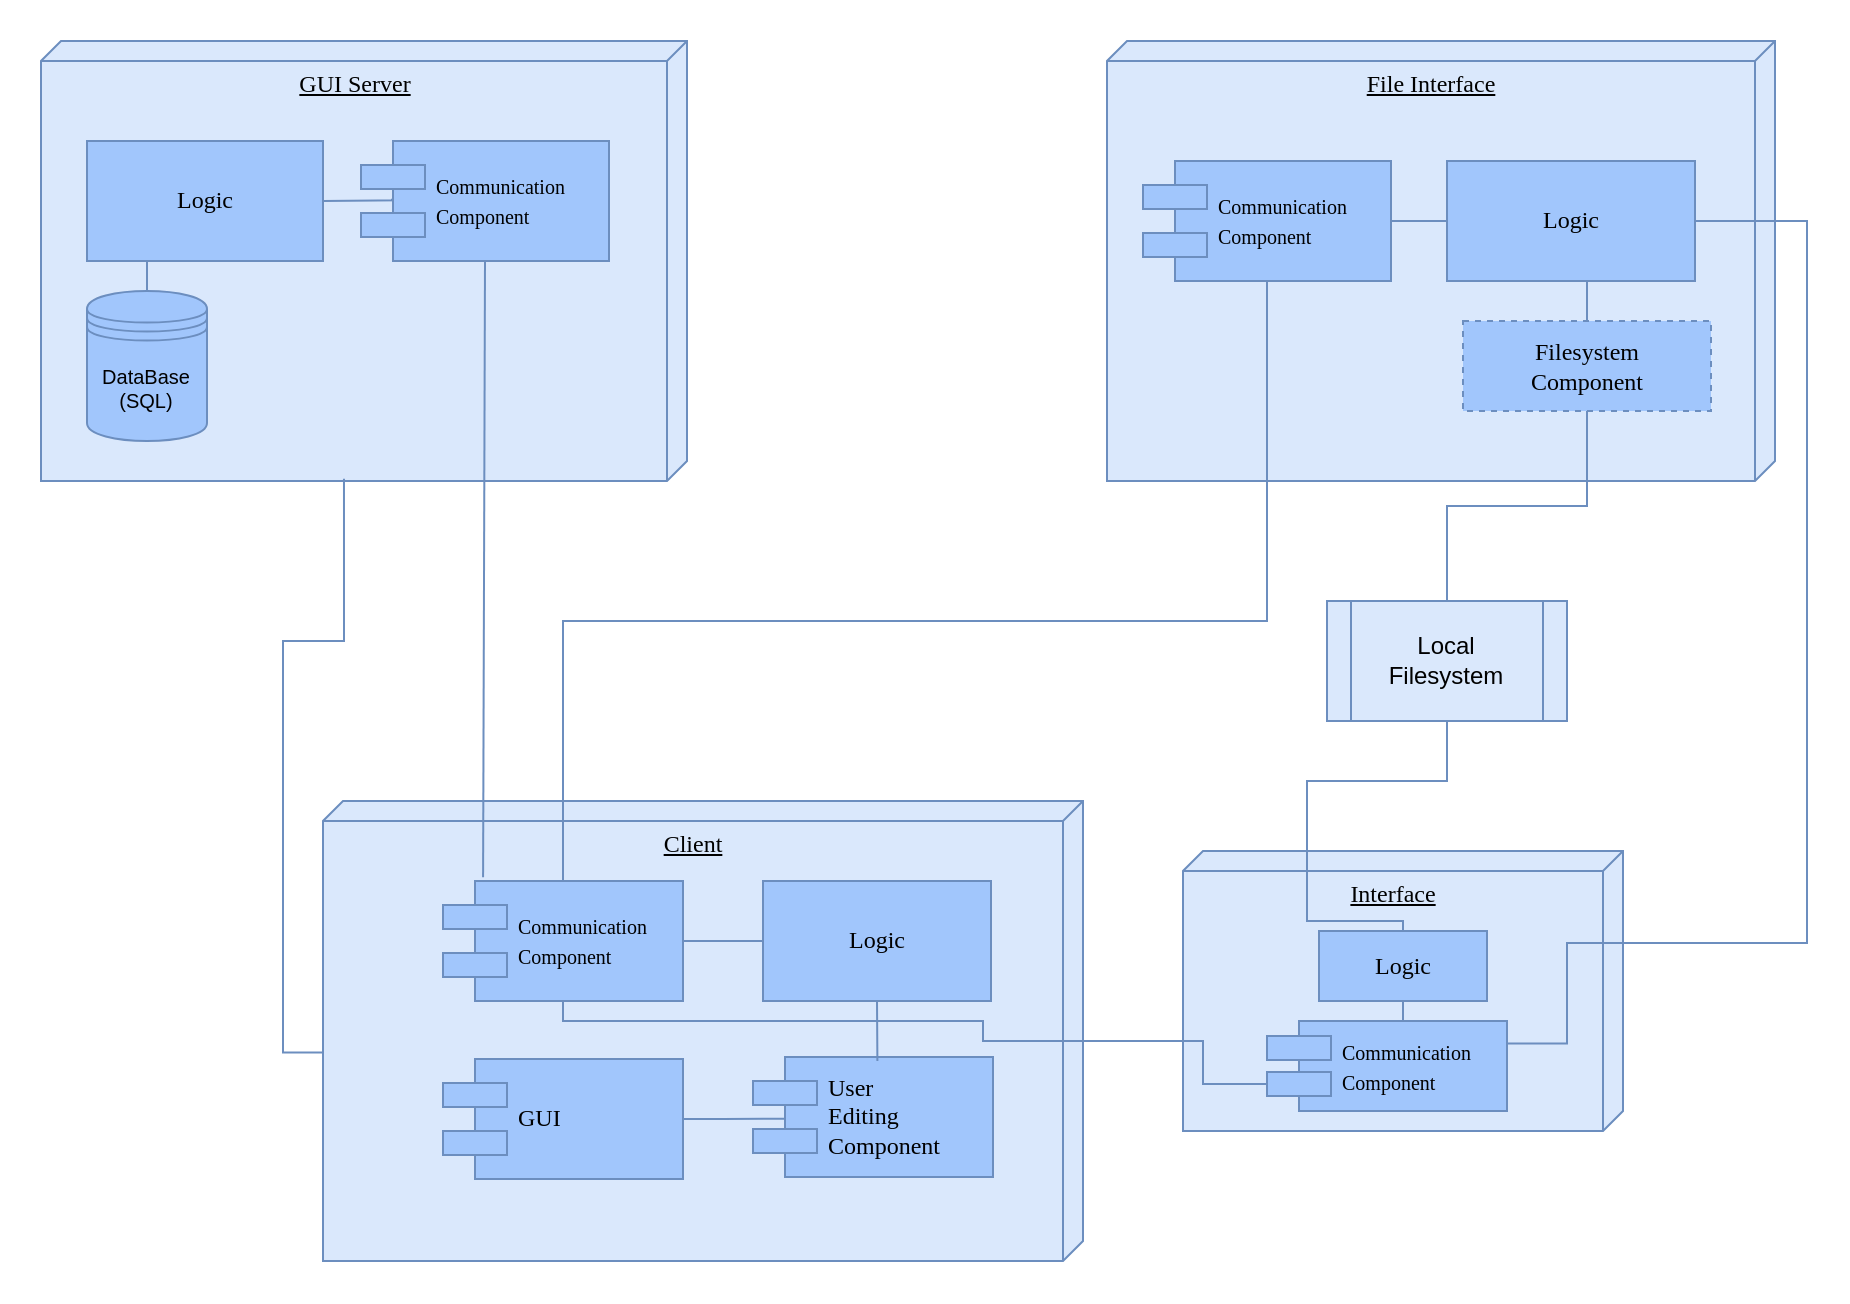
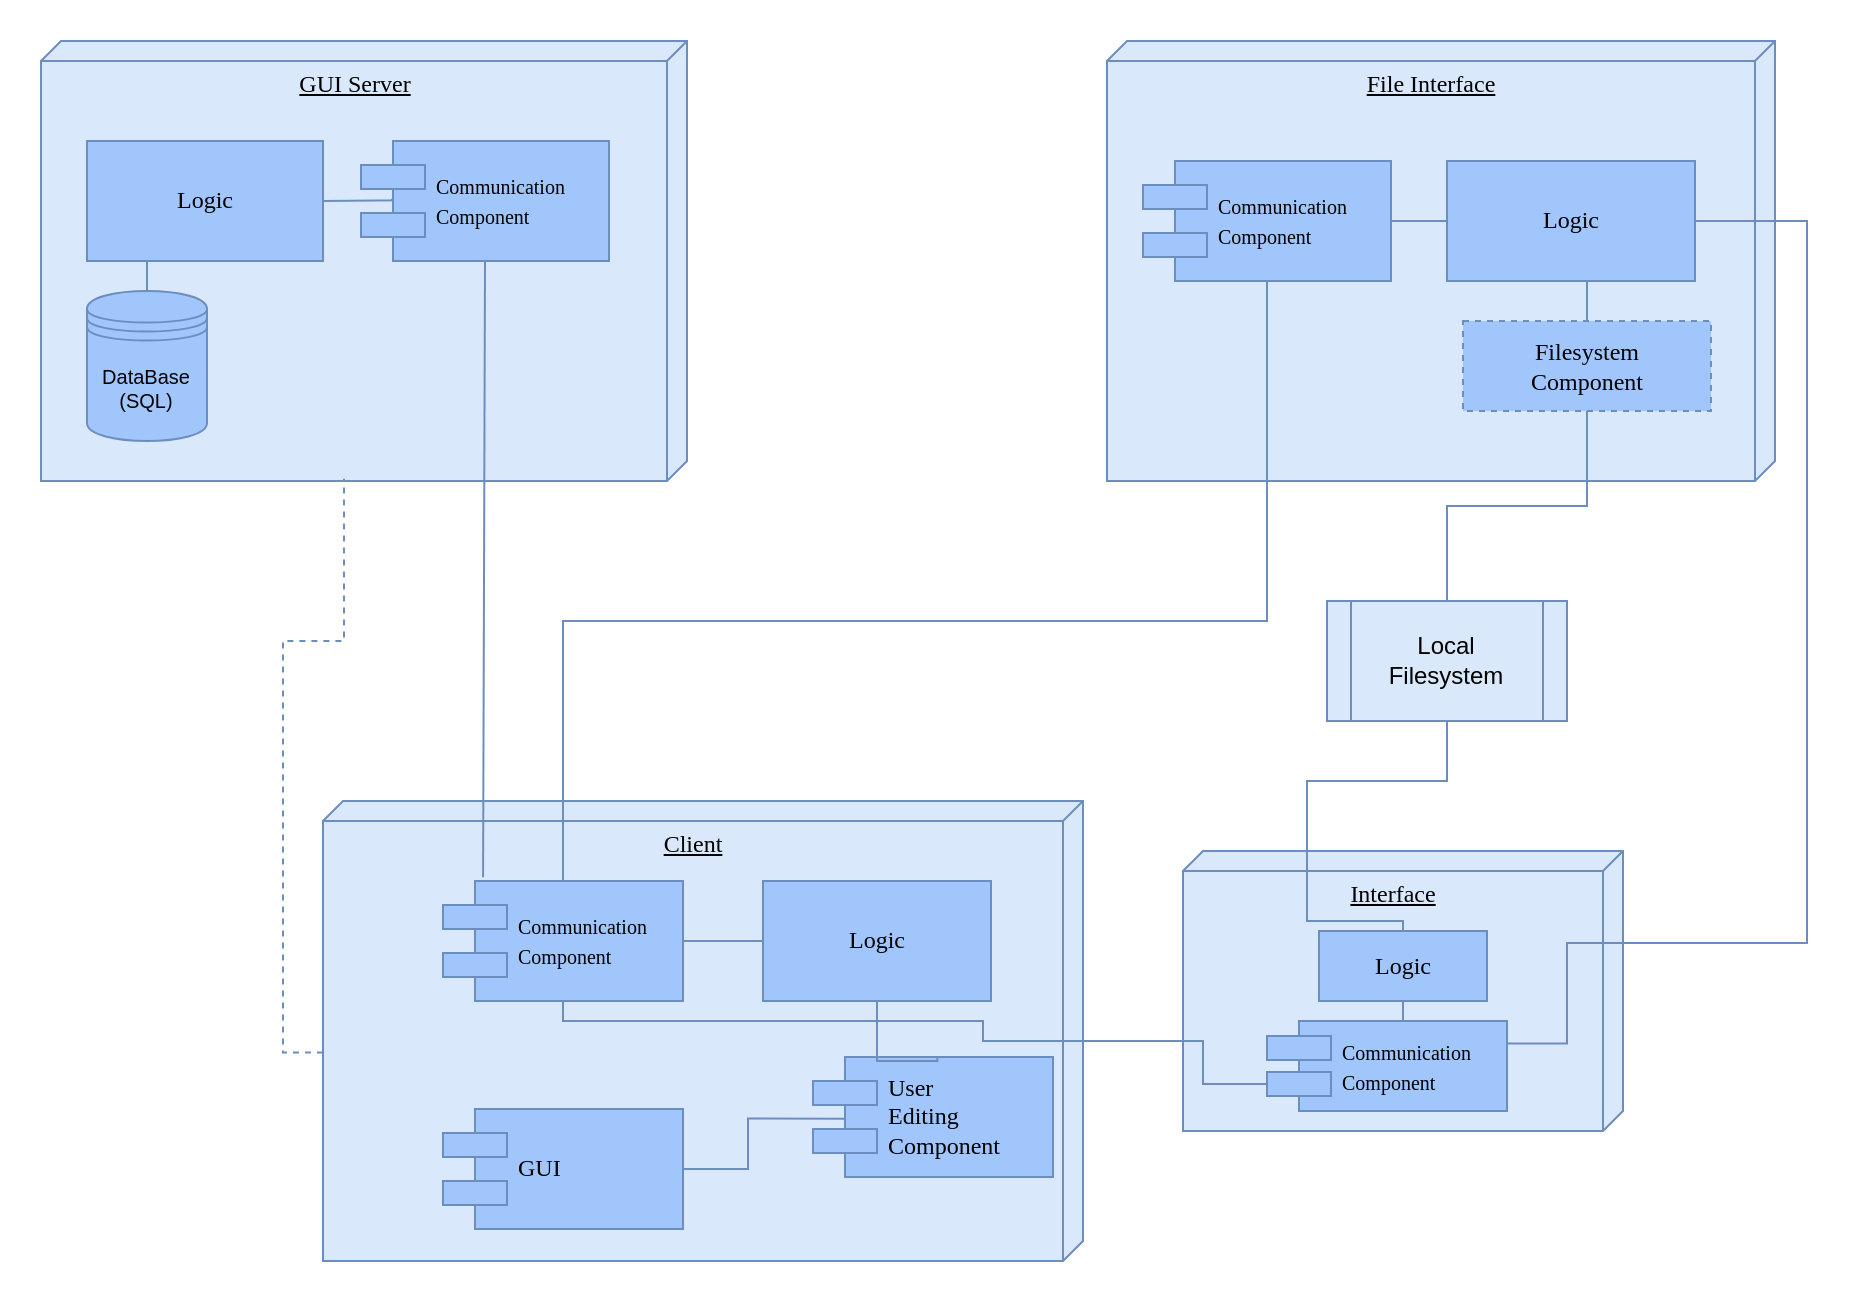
edge "GUI Server" -- "Client": style solid -> dashed
node "User Editing Component": moved (873, 1117) -> (933, 1117)
node "GUI": moved (563, 1119) -> (563, 1169)
